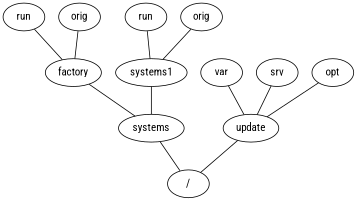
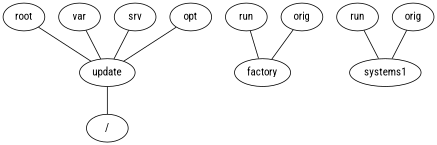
node "root": added
node "systems": removed
